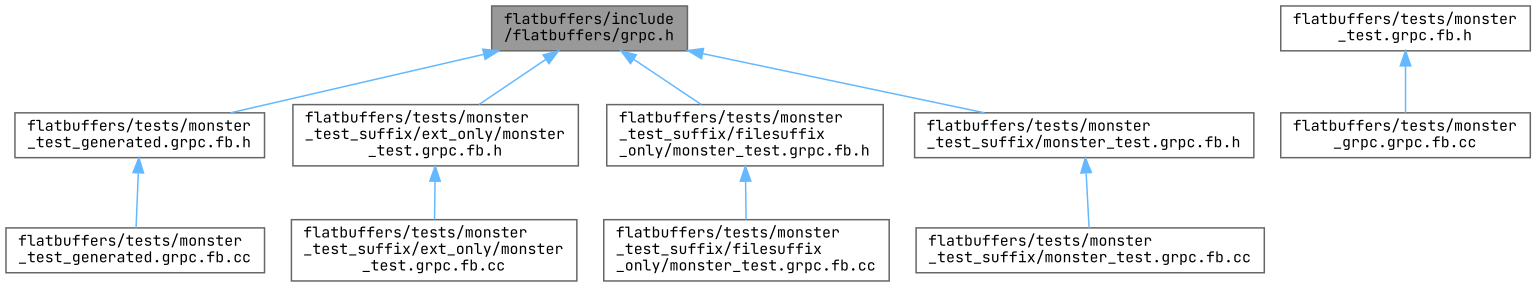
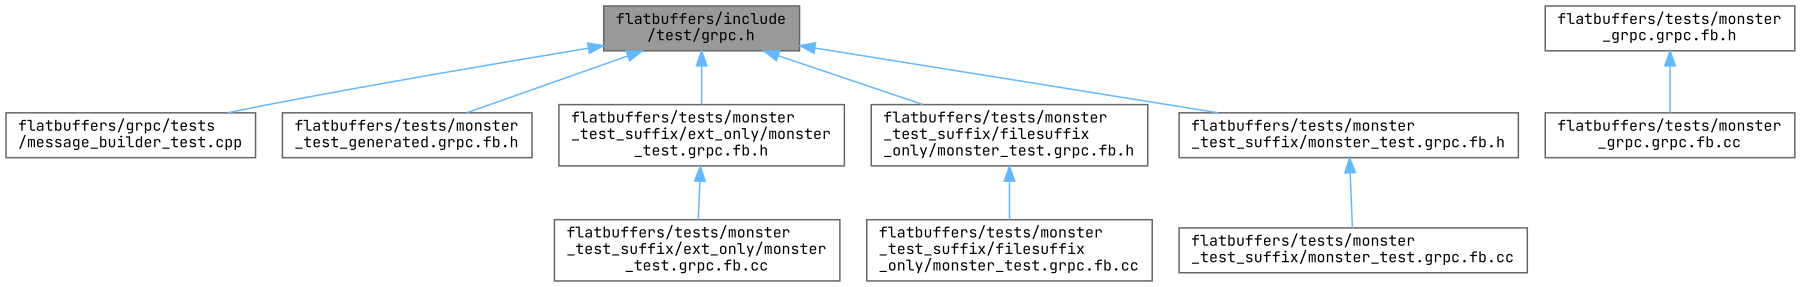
node "flatbuffers/include /flatbuffers/grpc.h": label "flatbuffers/include /flatbuffers/grpc.h" -> "flatbuffers/include /test/grpc.h"
node "flatbuffers/tests/monster _test.grpc.fb.h": label "flatbuffers/tests/monster _test.grpc.fb.h" -> "flatbuffers/tests/monster _grpc.grpc.fb.h"
node "flatbuffers/grpc/tests /message_builder_test.cpp": added
node "flatbuffers/tests/monster _test_generated.grpc.fb.cc": removed
